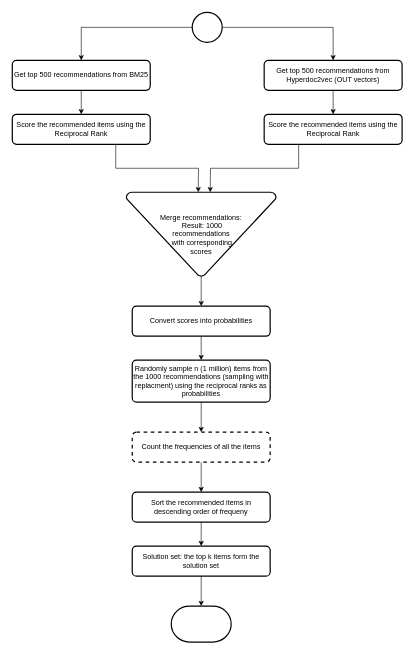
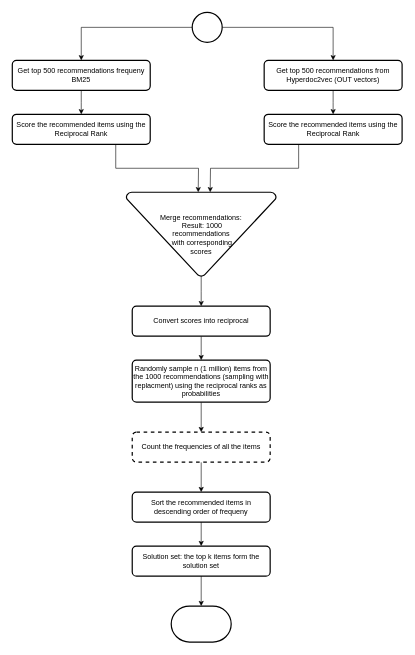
node "Get top 500 recommendations from BM25": label "Get top 500 recommendations from BM25" -> "Get top 500 recommendations frequeny BM25"
node "Convert scores into probabilities": label "Convert scores into probabilities" -> "Convert scores into reciprocal"
